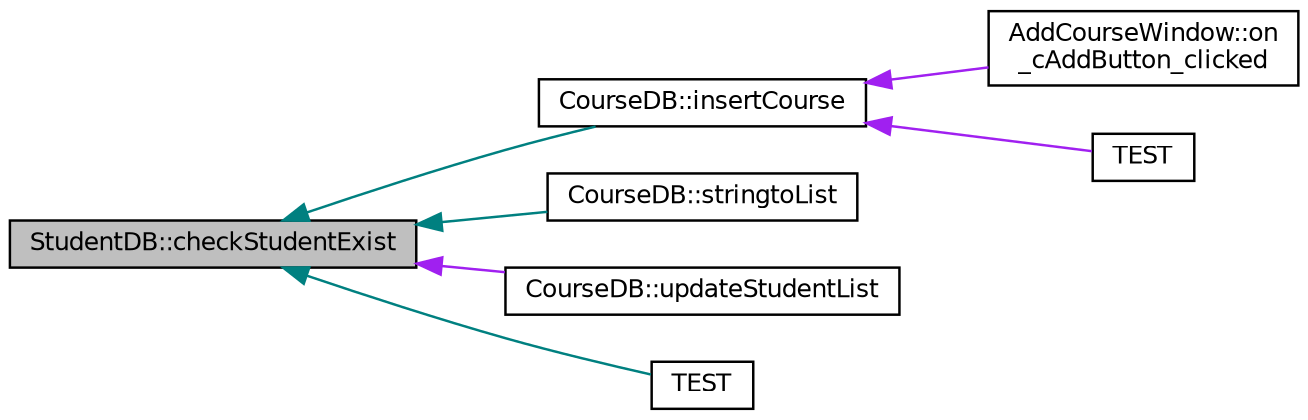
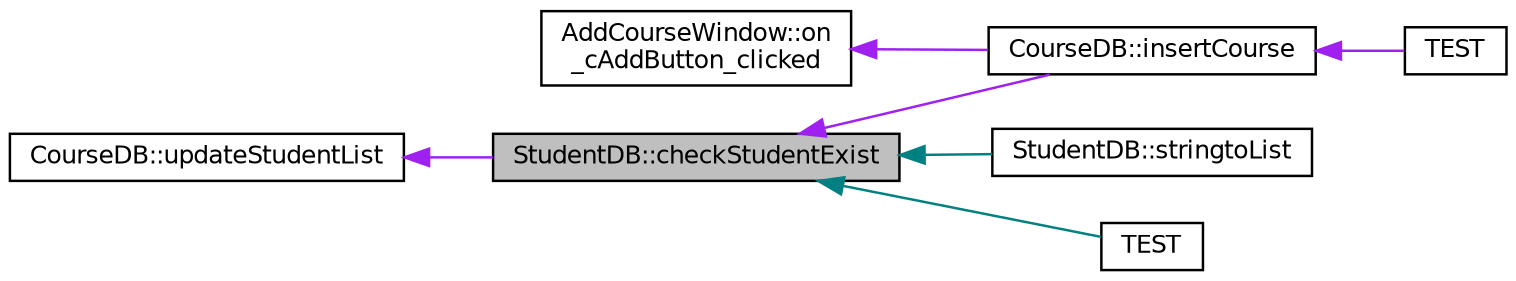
edge "AddCourseWindow::on _cAddButton_clicked" -> "CourseDB::insertCourse": reversed
edge "CourseDB::insertCourse" -> "StudentDB::checkStudentExist": color teal -> purple
node "CourseDB::stringtoList": label "CourseDB::stringtoList" -> "StudentDB::stringtoList"
edge "CourseDB::updateStudentList" -> "StudentDB::checkStudentExist": reversed
